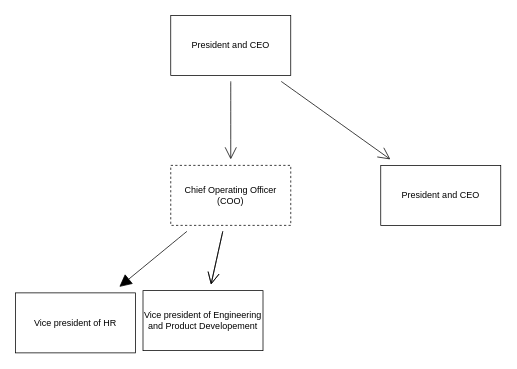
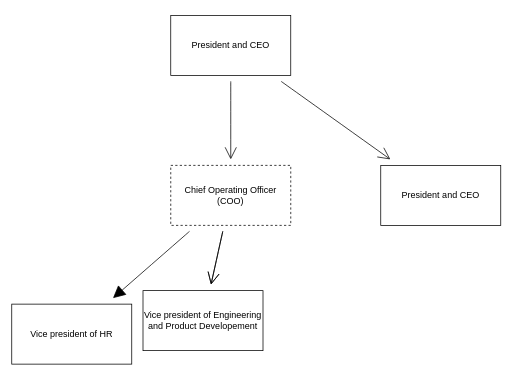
node "Vice president of HR": moved (75, 323) -> (72, 334)
